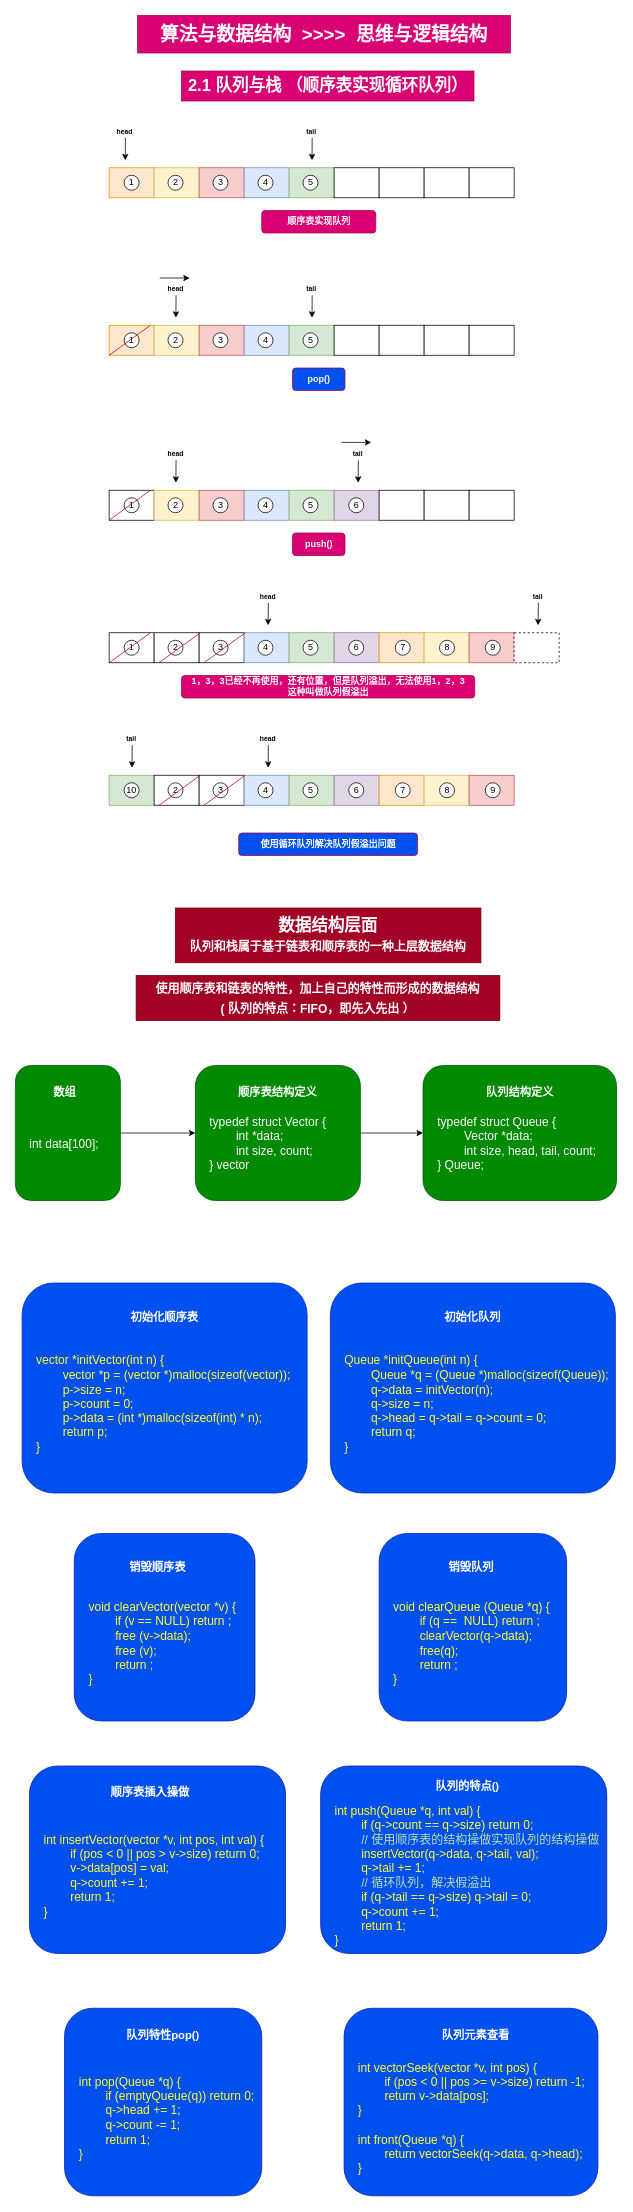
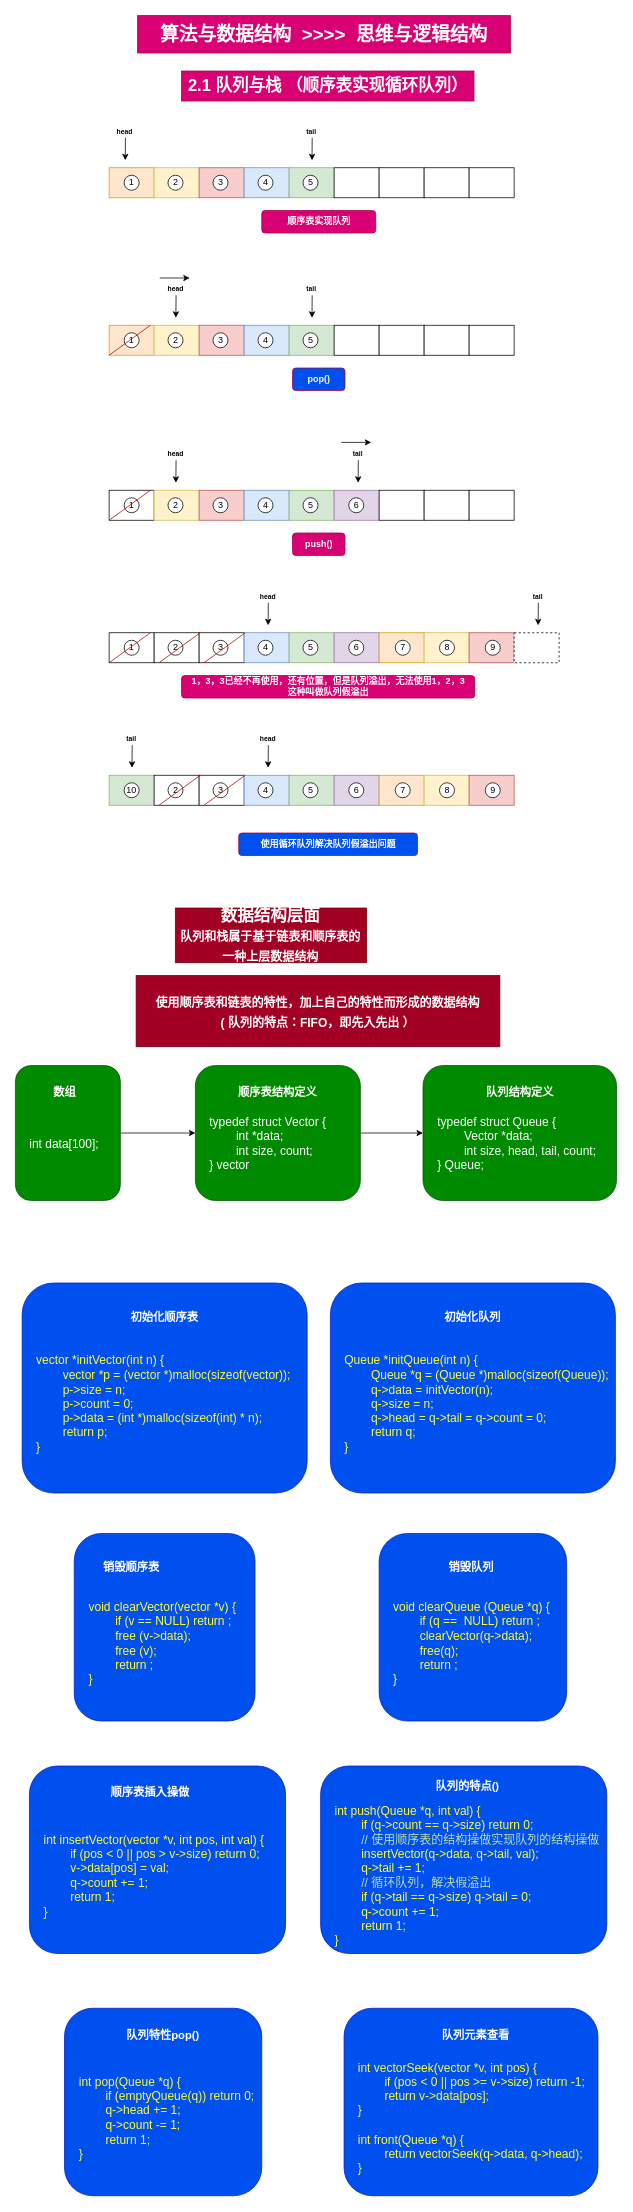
node "数据结构层面 队列和栈属于基于链表和顺序表的一种上层数据结构": size 306x55 -> 191x55
node "使用顺序表和链表的特性，加上自己的特性而形成的数据结构 ( 队列的特点：FIFO，即先入先出 ）": size 364x45 -> 364x71
node "销毁顺序表": moved (158, 1567) -> (131, 1567)
